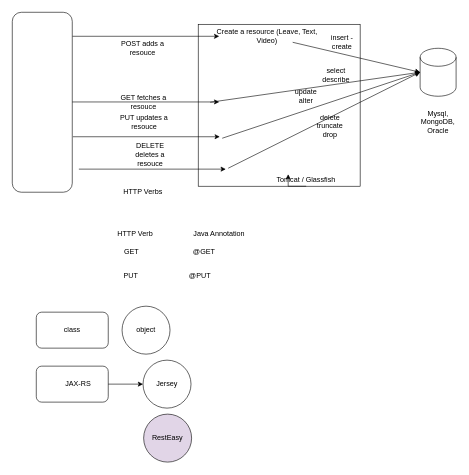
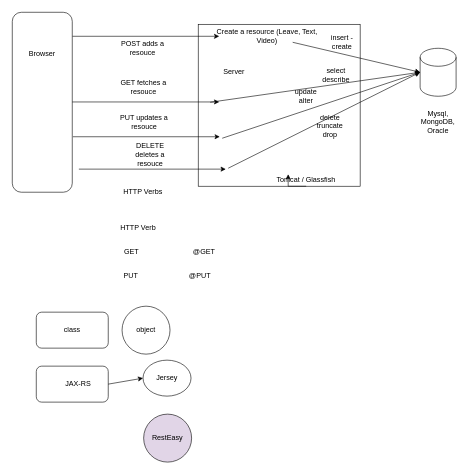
node "Browser": added
node "Server": added
node "GET fetches a resouce": moved (144, 102) -> (144, 87)
node "HTTP Verb": moved (135, 234) -> (138, 228)
node "Java Annotation": removed
node "Jersey": size 48x48 -> 48x36
